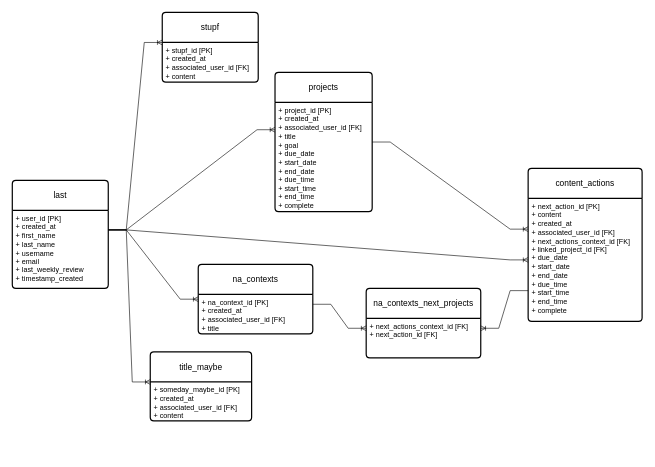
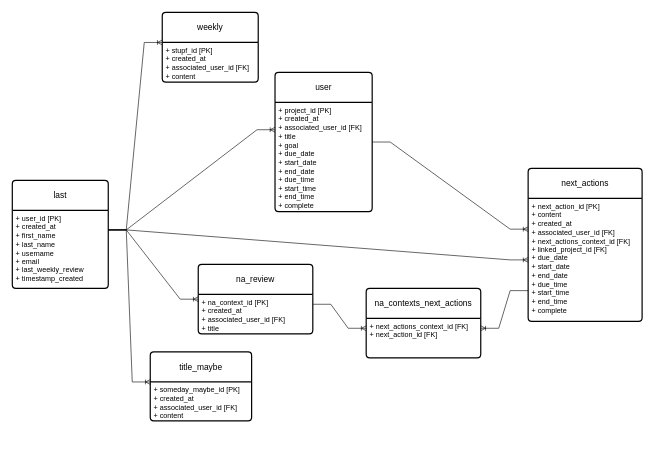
node "stupf": label "stupf" -> "weekly"
node "projects": label "projects" -> "user"
node "content_actions": label "content_actions" -> "next_actions"
node "na_contexts": label "na_contexts" -> "na_review"
node "na_contexts_next_projects": label "na_contexts_next_projects" -> "na_contexts_next_actions"
